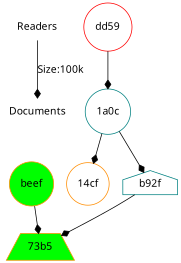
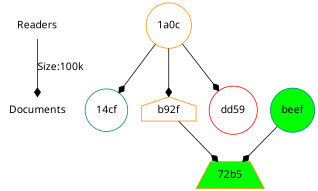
edge "dd59" -> "1a0c": reversed
node "1a0c": color teal -> darkorange
node "beef": color darkorange -> teal
node "14cf": color darkorange -> teal
node "b92f": color teal -> darkorange
node "73b5": label "73b5" -> "72b5"
